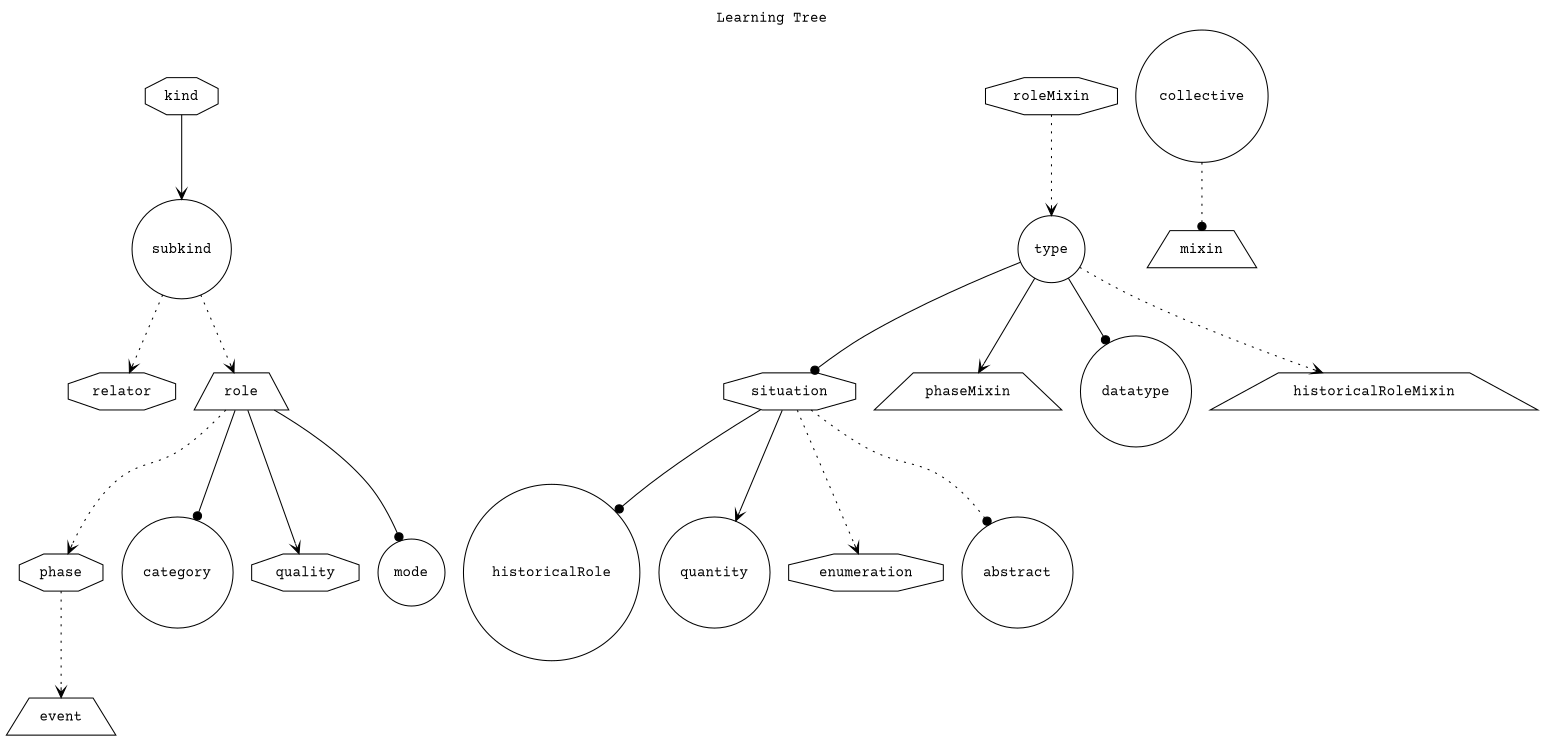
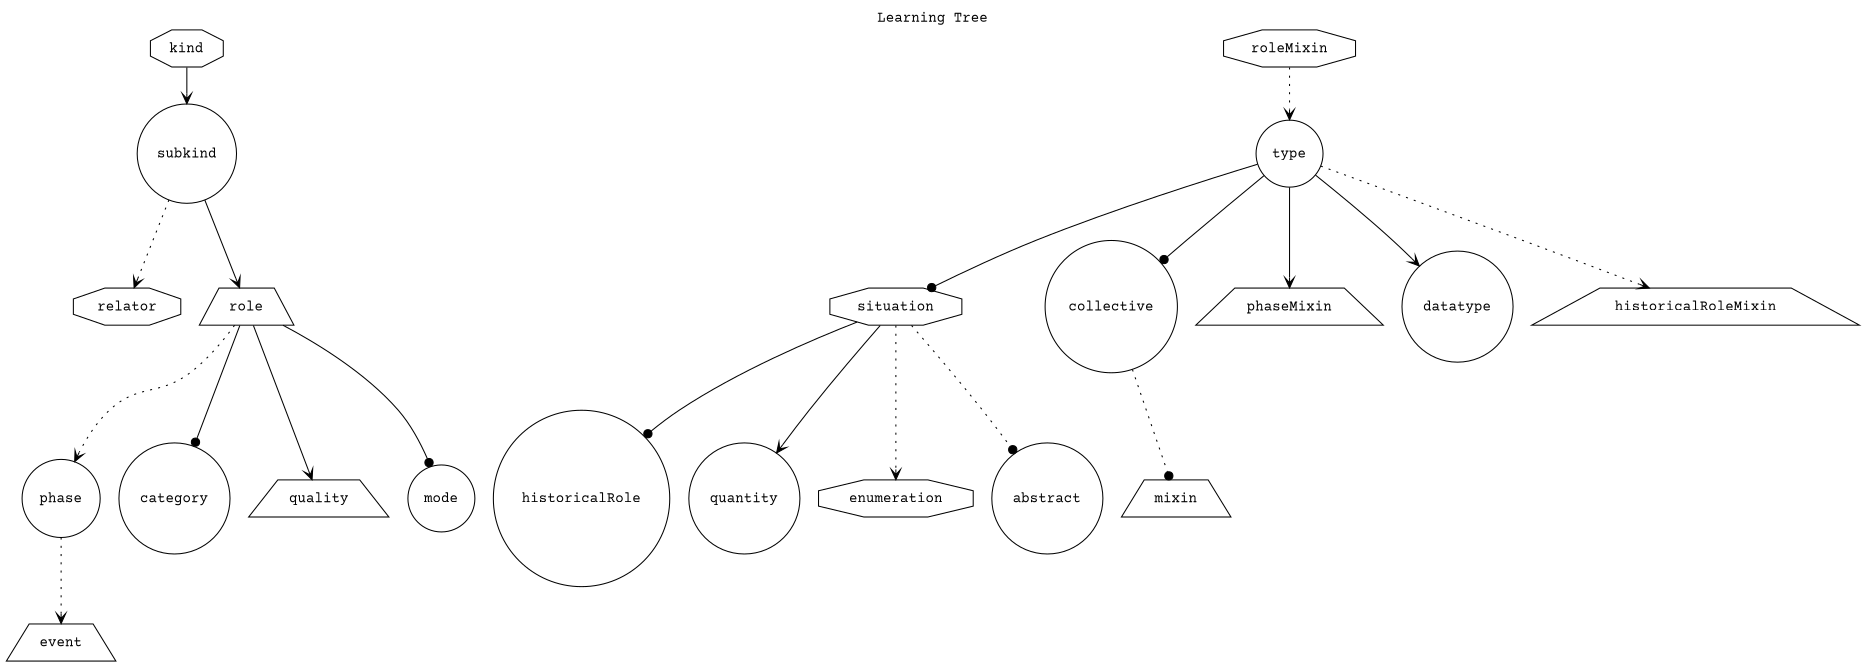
edge "type" -> "collective": added
edge "type" -> "datatype": arrowhead dot -> vee
edge "subkind" -> "role": style dotted -> solid
node "phase": shape octagon -> circle
node "quality": shape octagon -> trapezium
